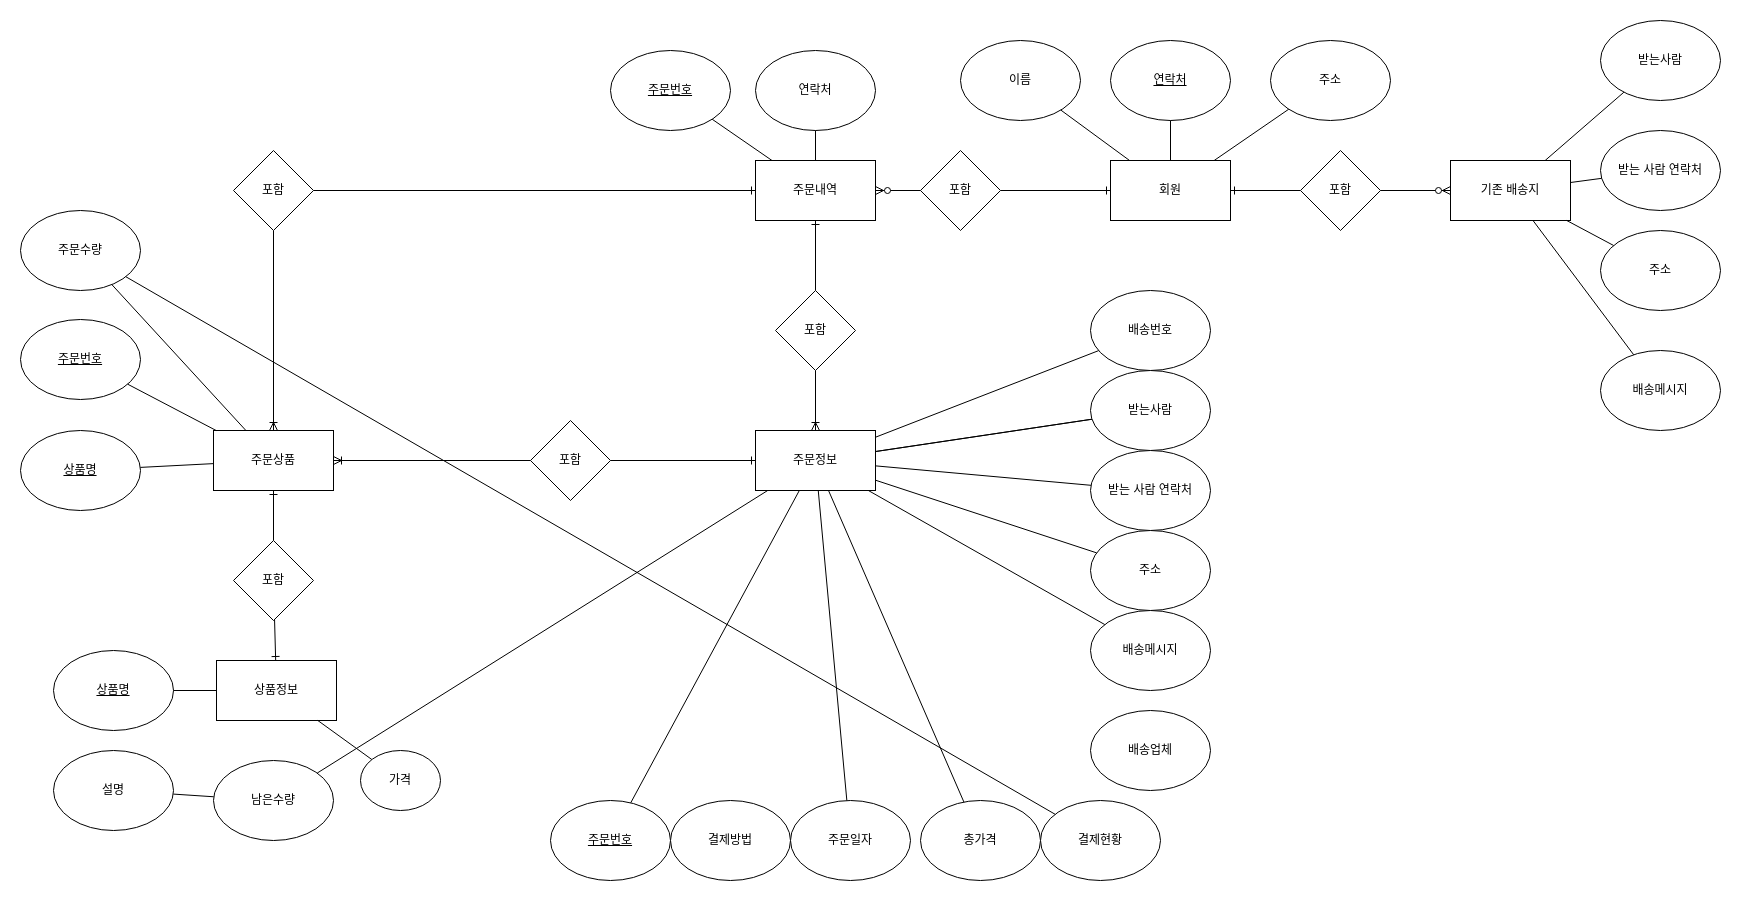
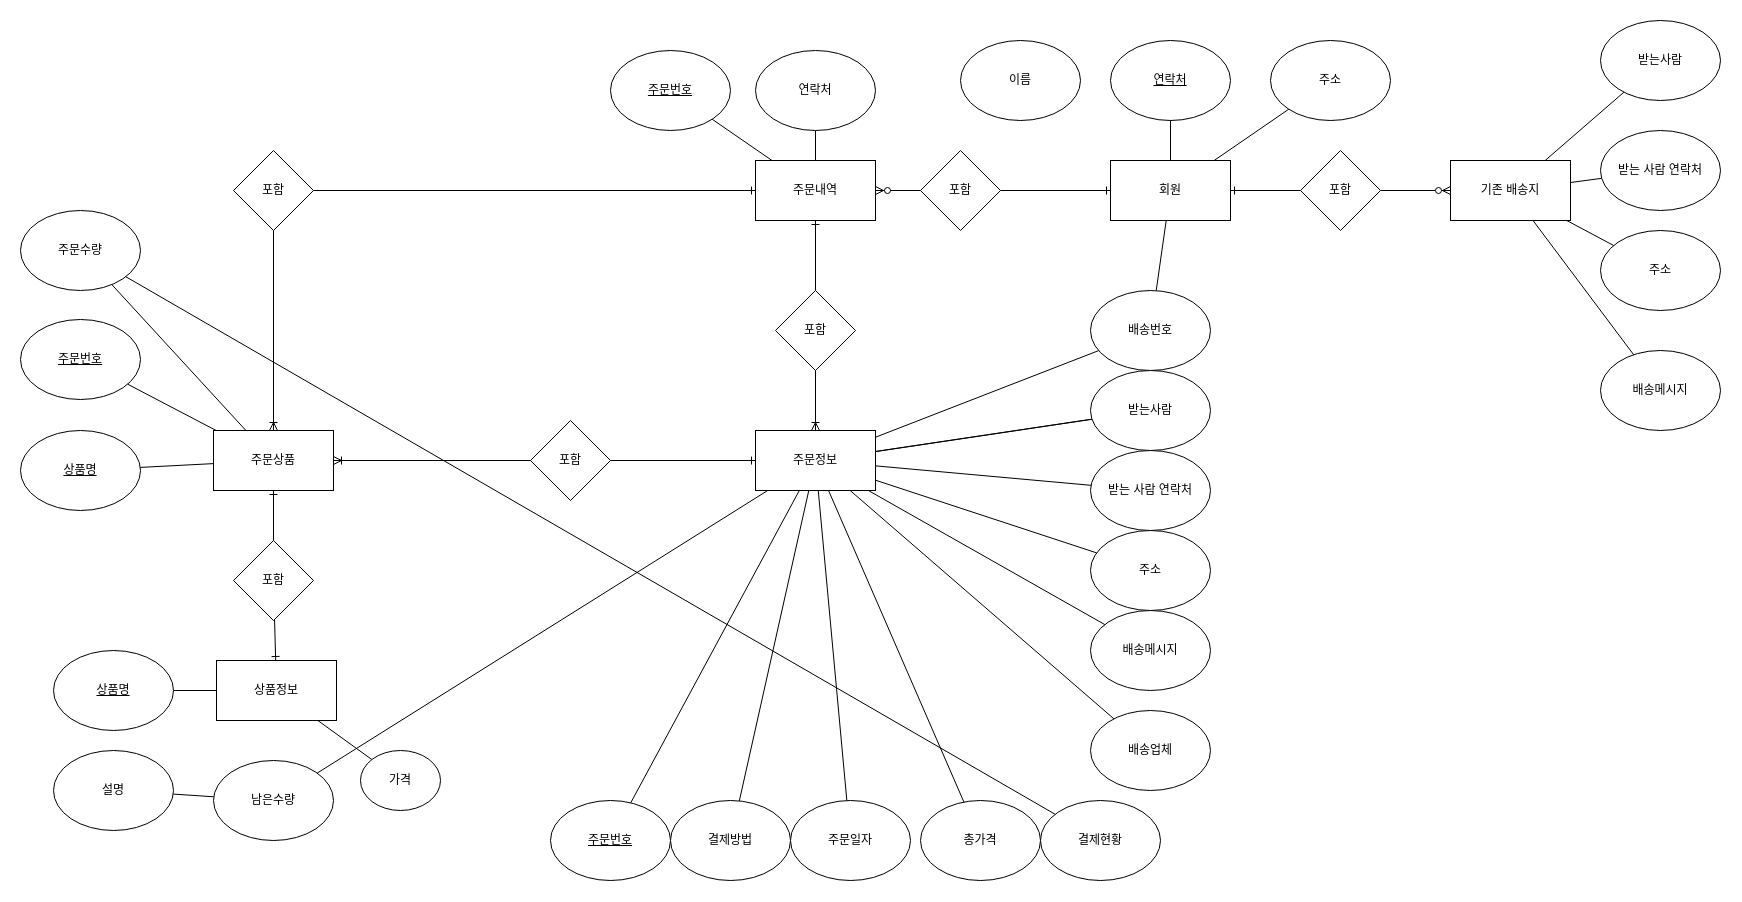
edge "이름" -- "회원": now "배송번호" -- "회원"
edge "주문정보" -- "배송업체": added
edge "주문정보" -- "결제방법": added
